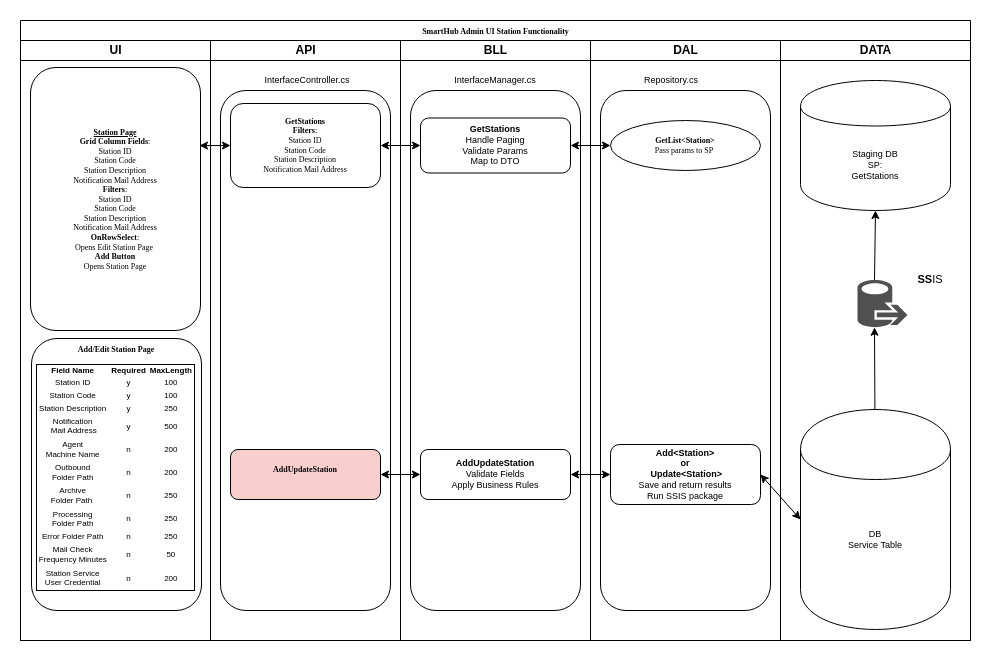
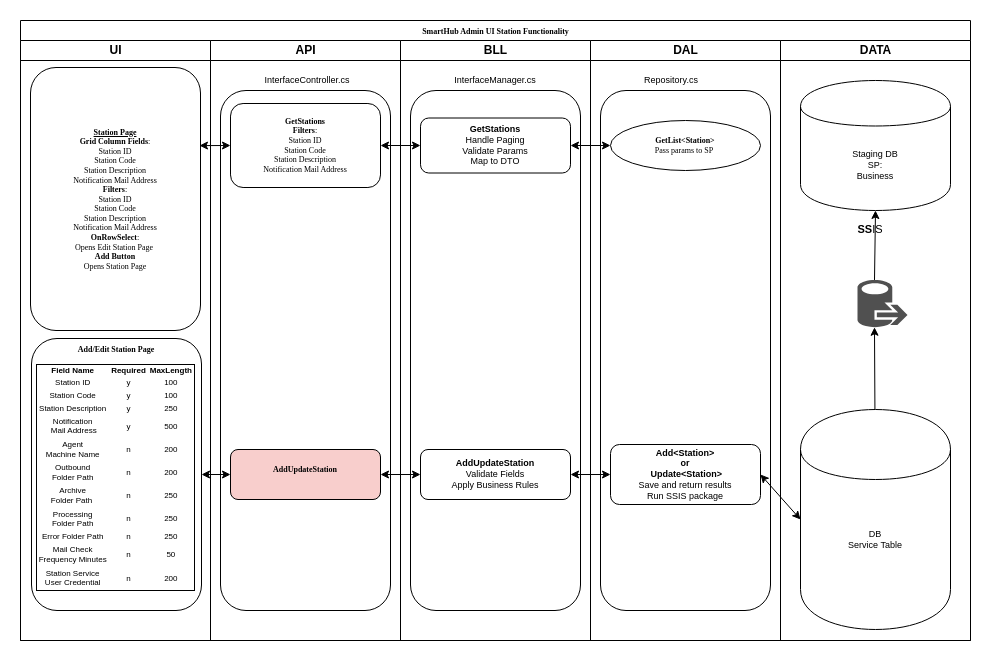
node "Staging DB SP: GetStations": label "Staging DB SP: GetStations" -> "Staging DB SP: Business"
node "SSIS": moved (931, 280) -> (871, 230)
edge "Add/Edit Station Page" -- "AddUpdateStation": added
